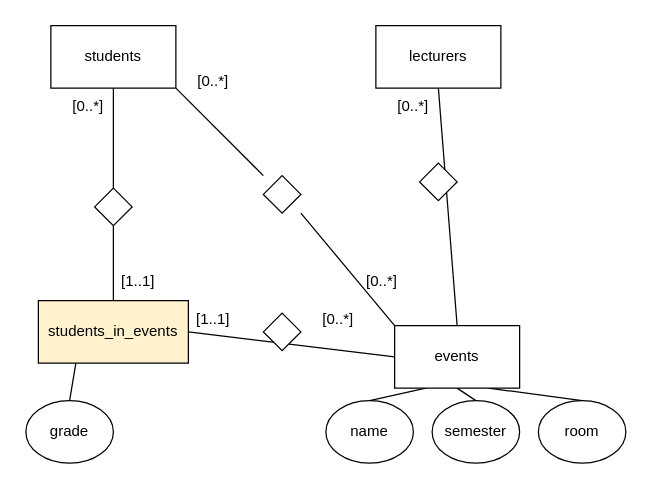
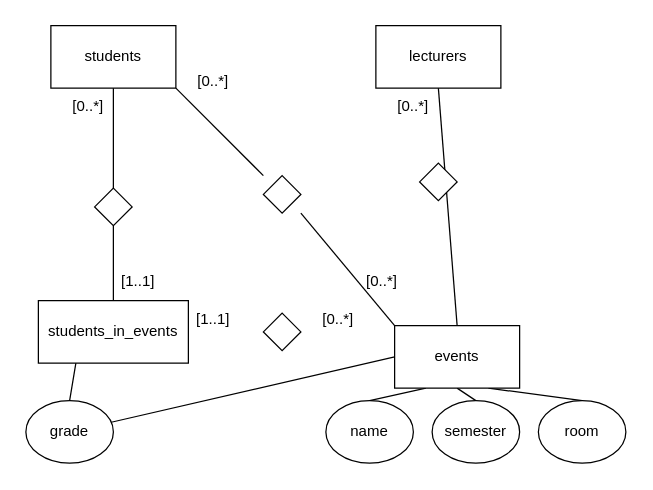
node "students_in_events": fillcolor #fff2cc -> #ffffff
edge "students_in_events" -- "events": now "grade" -- "events"
